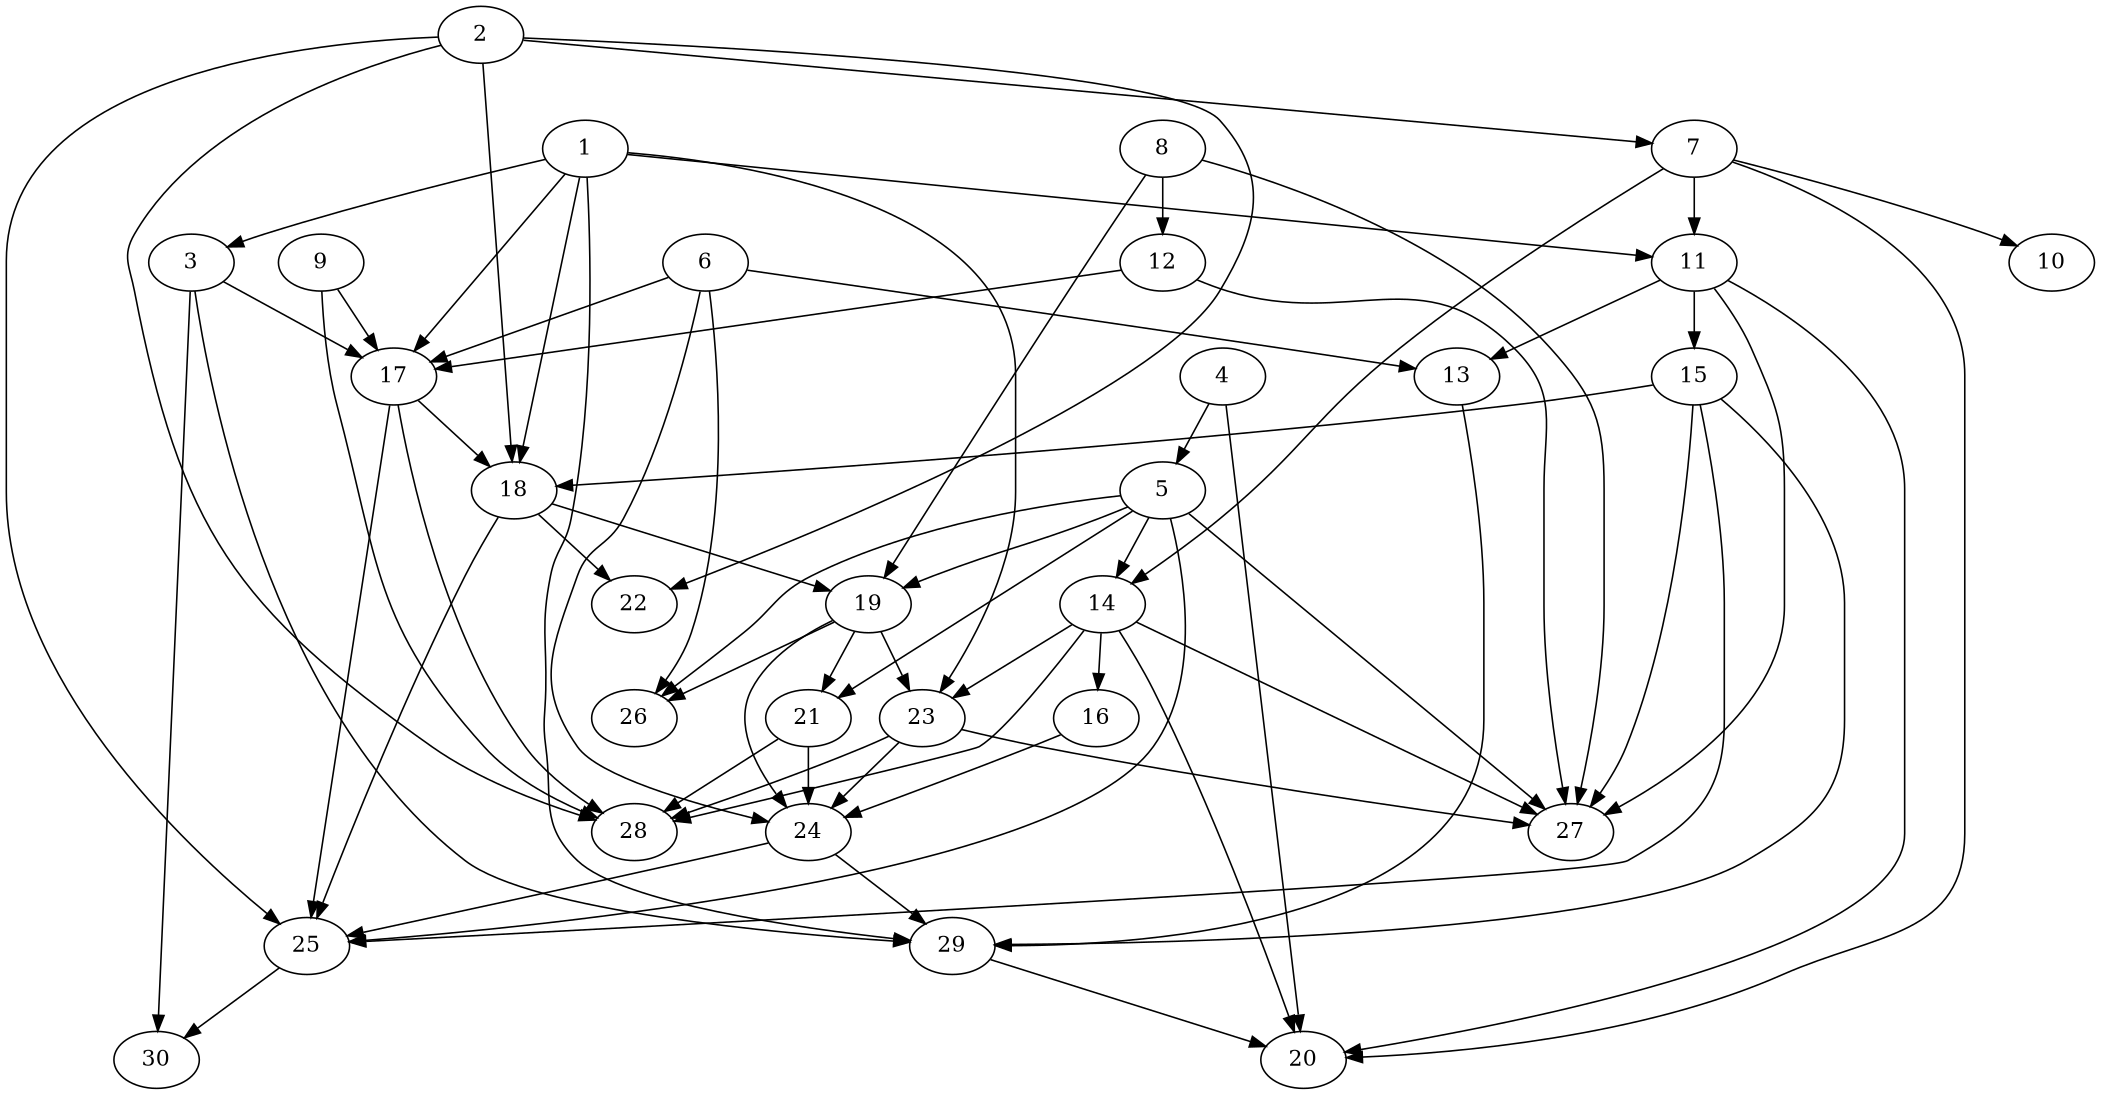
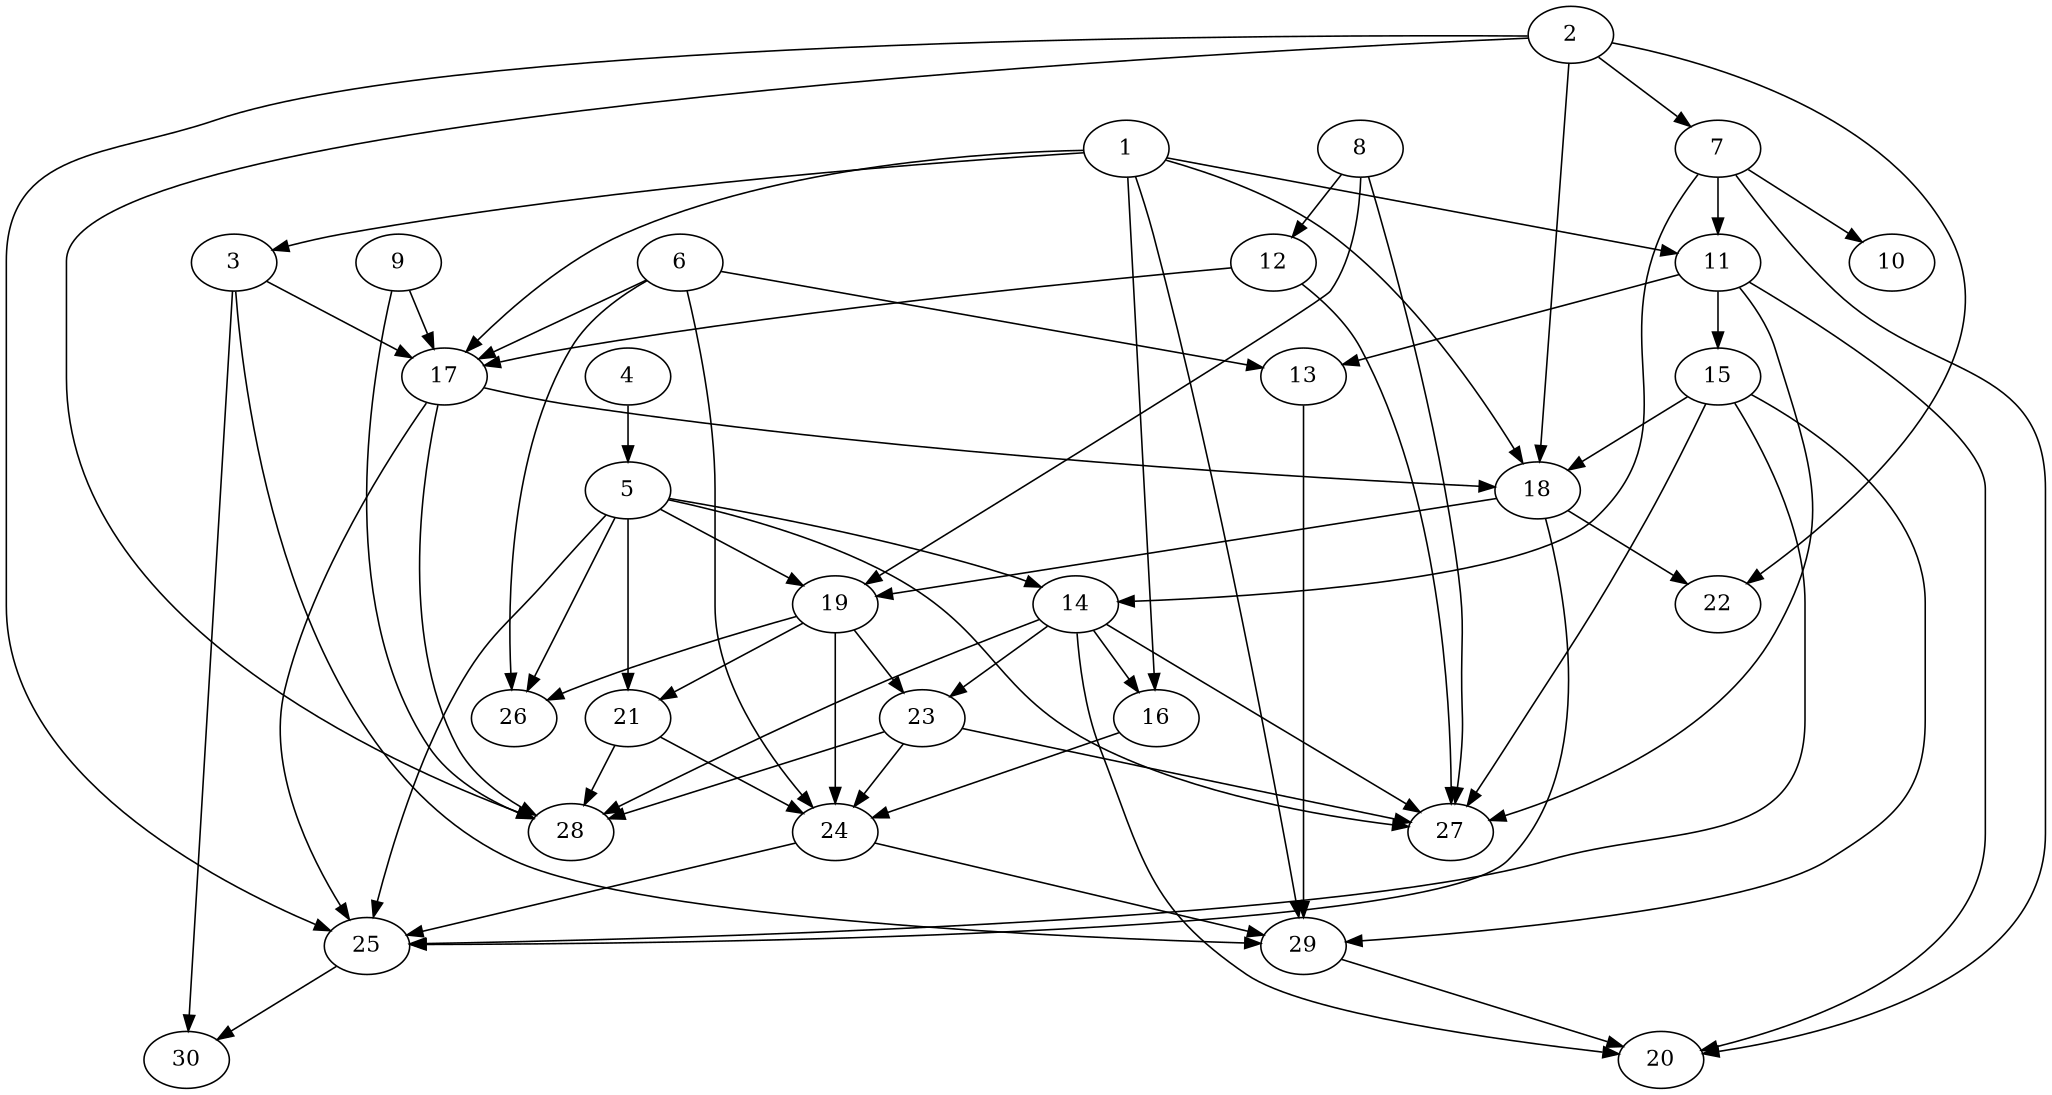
edge "1" -> "23": now "1" -> "16"
edge "4" -> "20": removed
